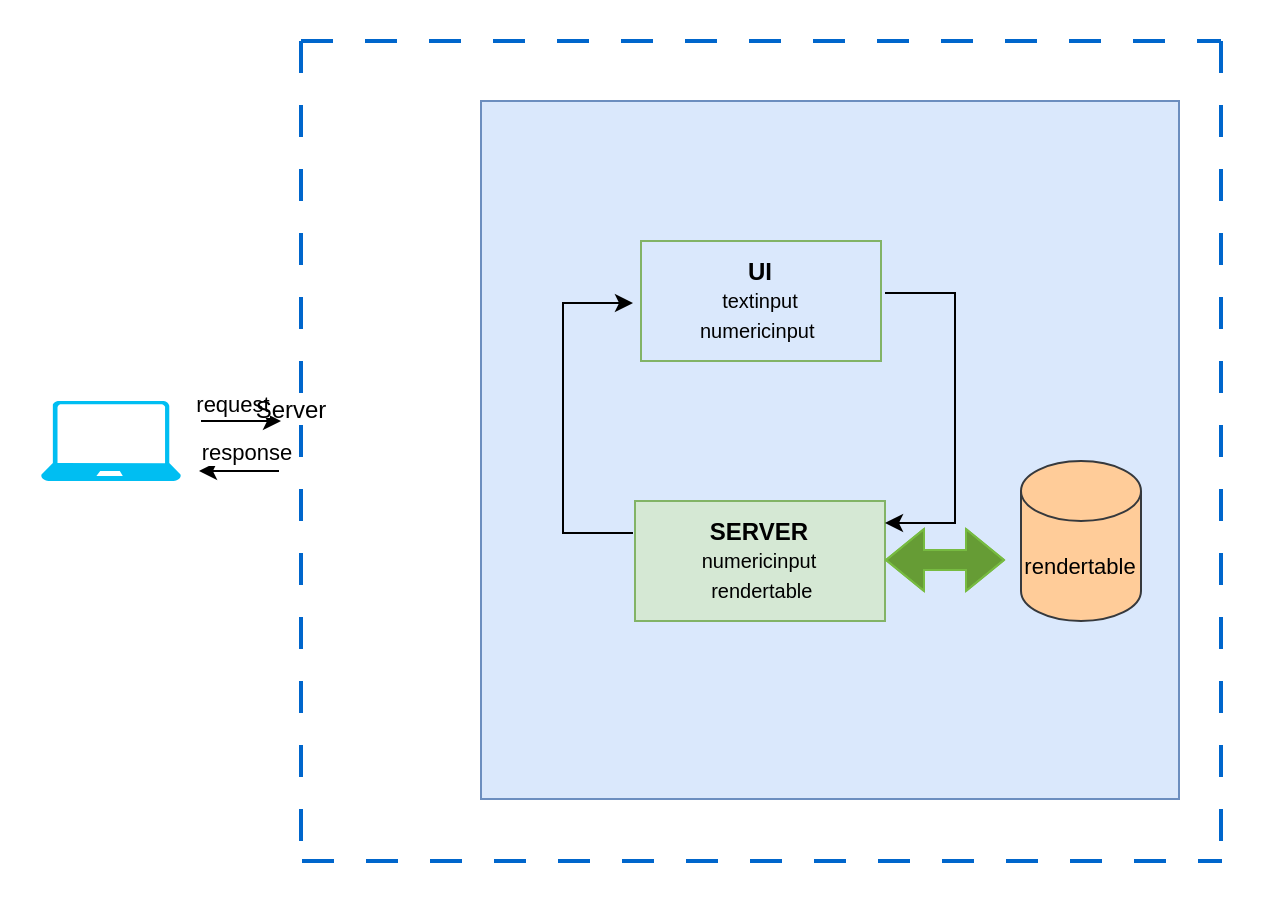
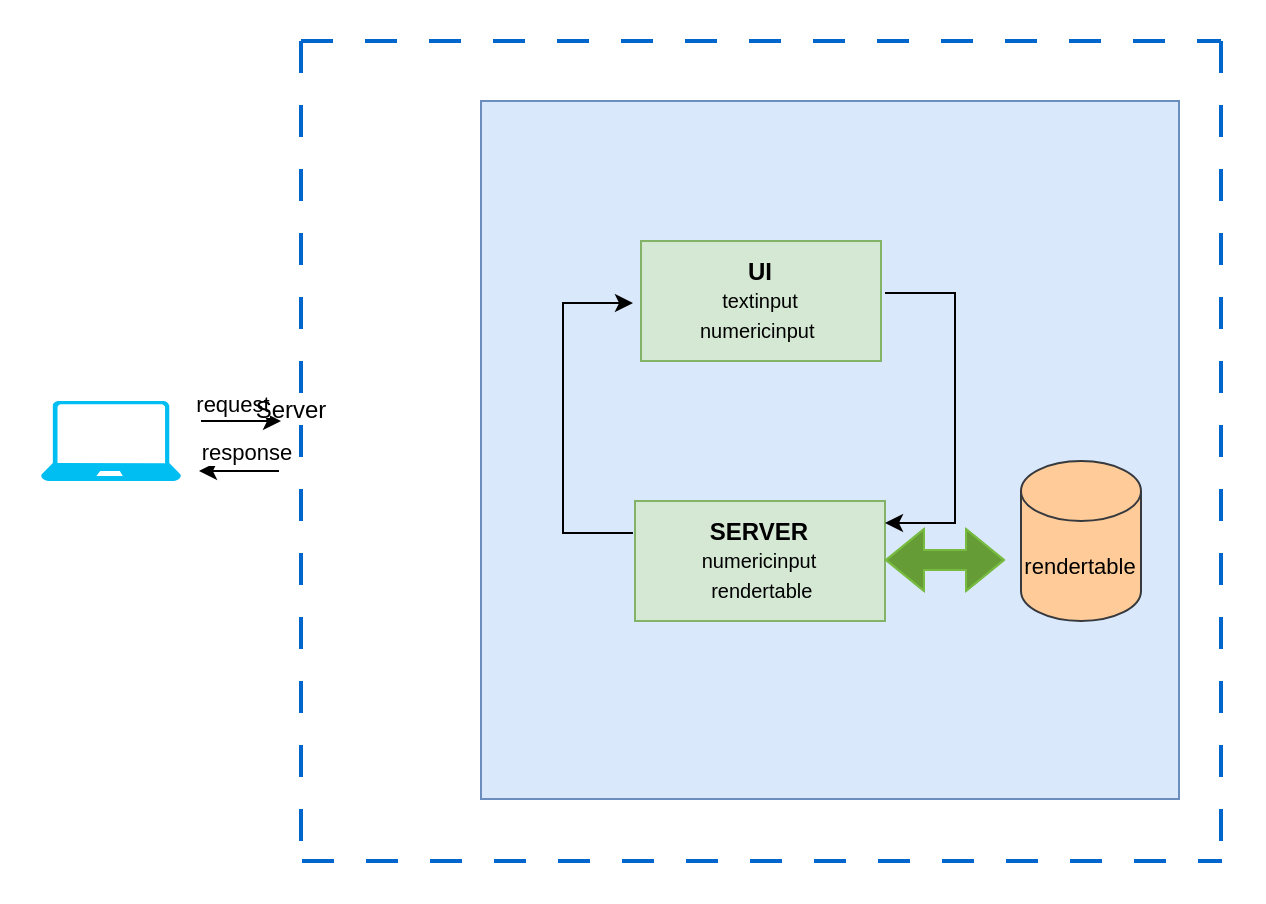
node "UI textinput numericinput": fillcolor #dae8fc -> #d5e8d4
